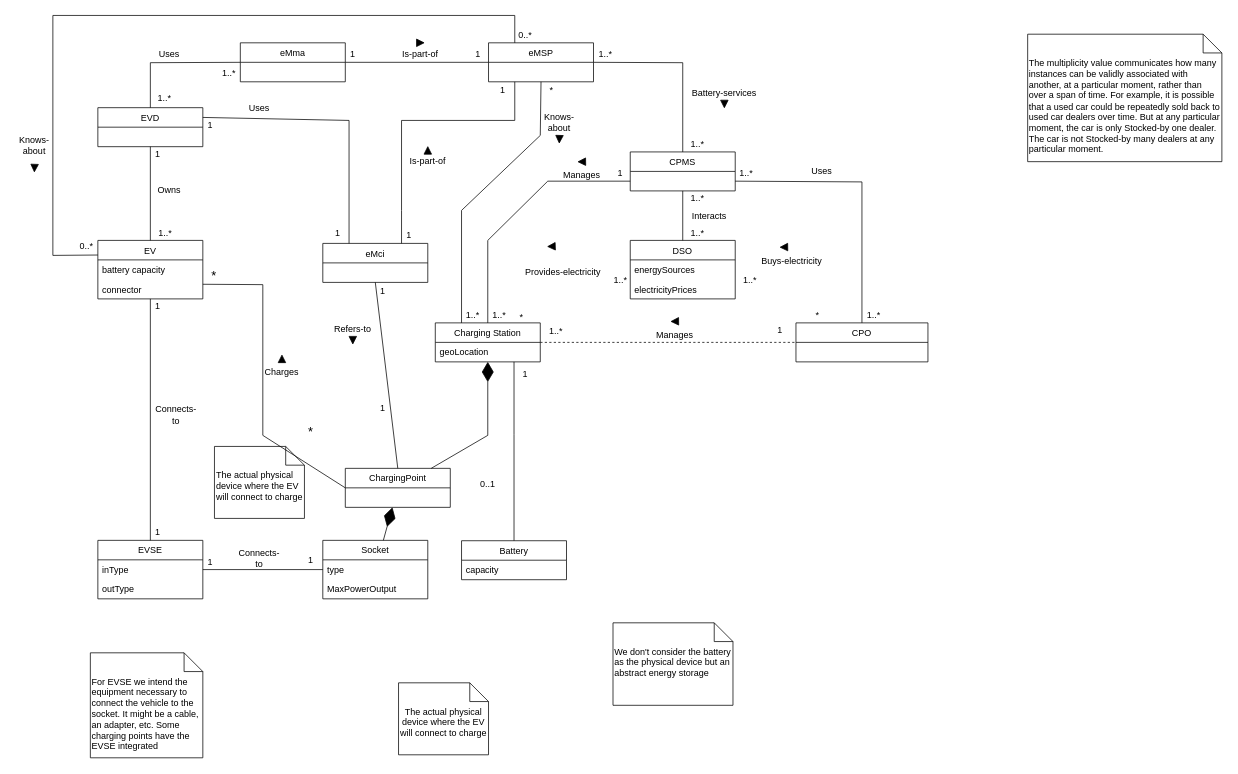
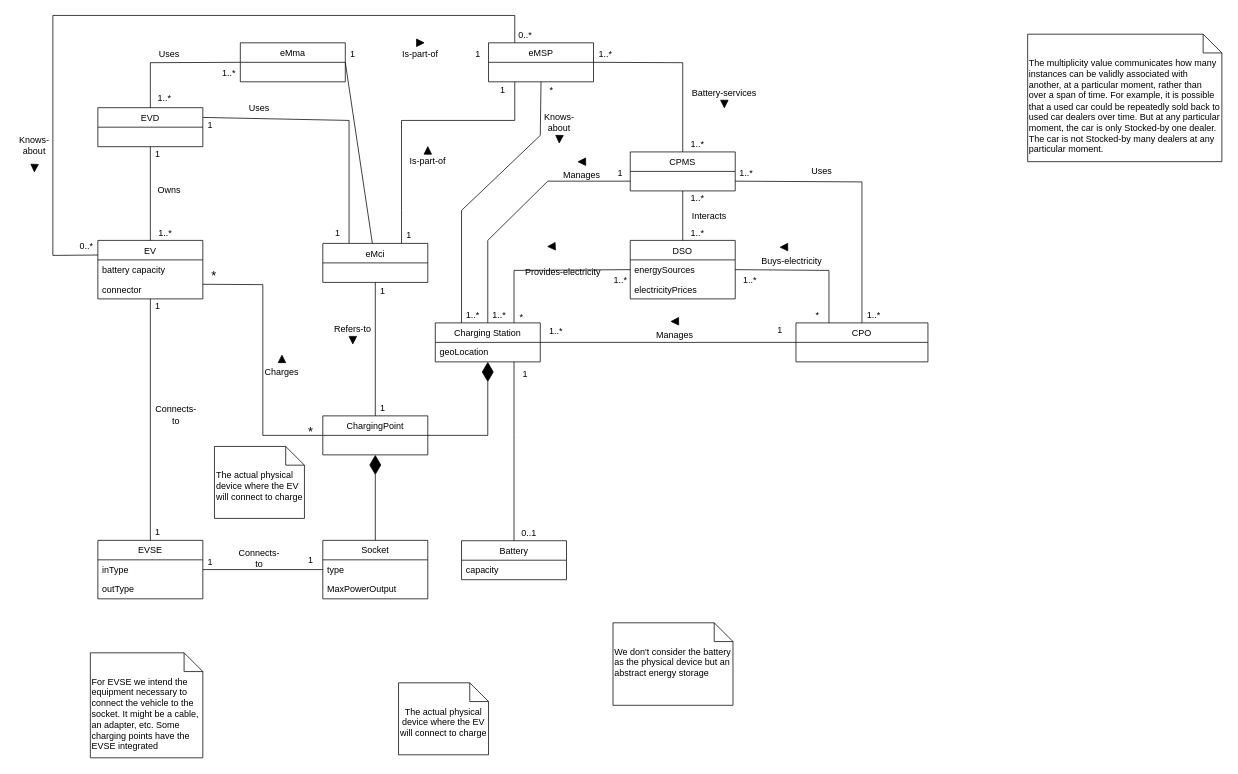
edge "eMma" -- "eMSP": now "eMma" -- "eMci"
edge "DSO" -- "Charging Station": added
edge "DSO" -- "CPO": added
edge "Charging Station" -- "CPO": style dashed -> solid
node "0..1": moved (488, 485) -> (529, 533)
node "ChargingPoint": moved (398, 488) -> (375, 435)
